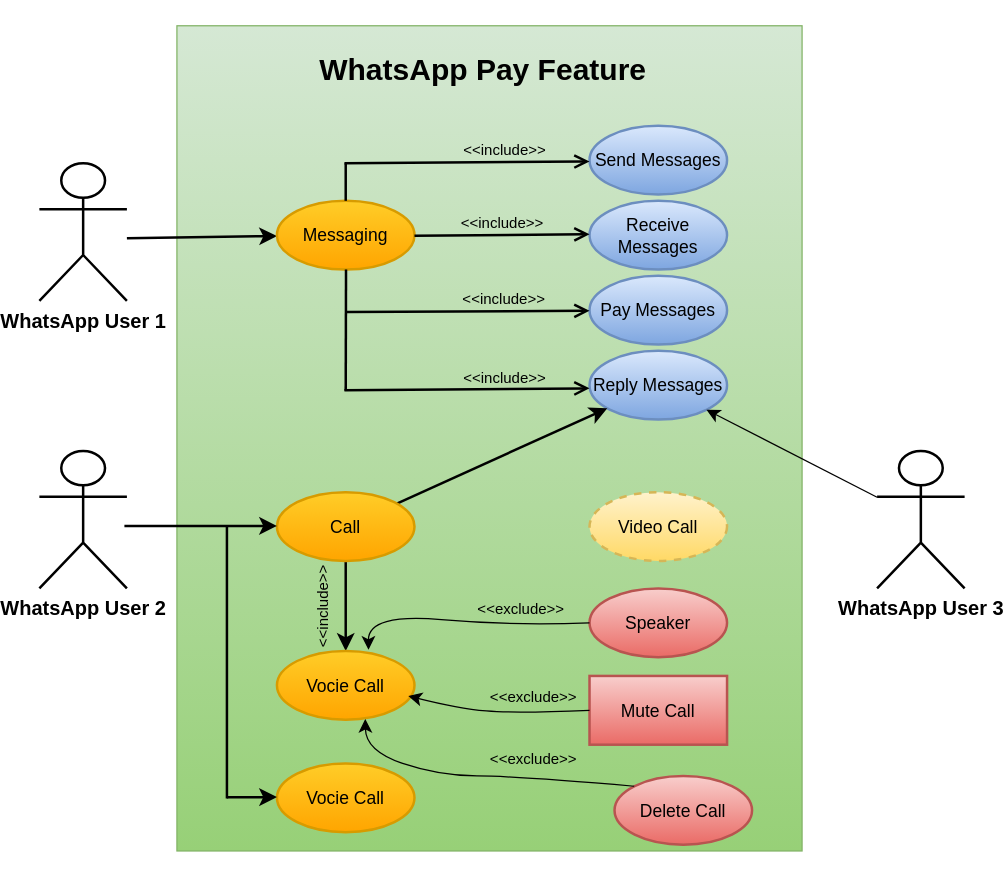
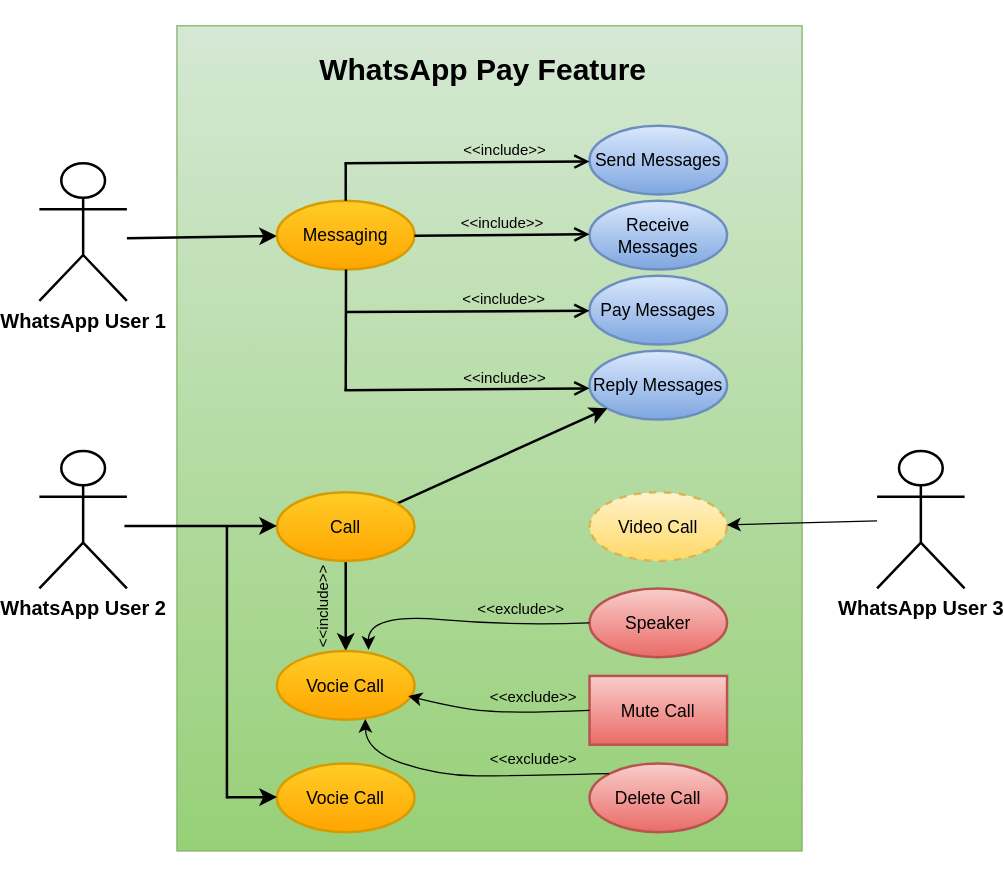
edge "WhatsApp User 3" -> "Reply Messages": now "WhatsApp User 3" -> "Video Call"
node "Delete Call": moved (683, 810) -> (658, 798)
